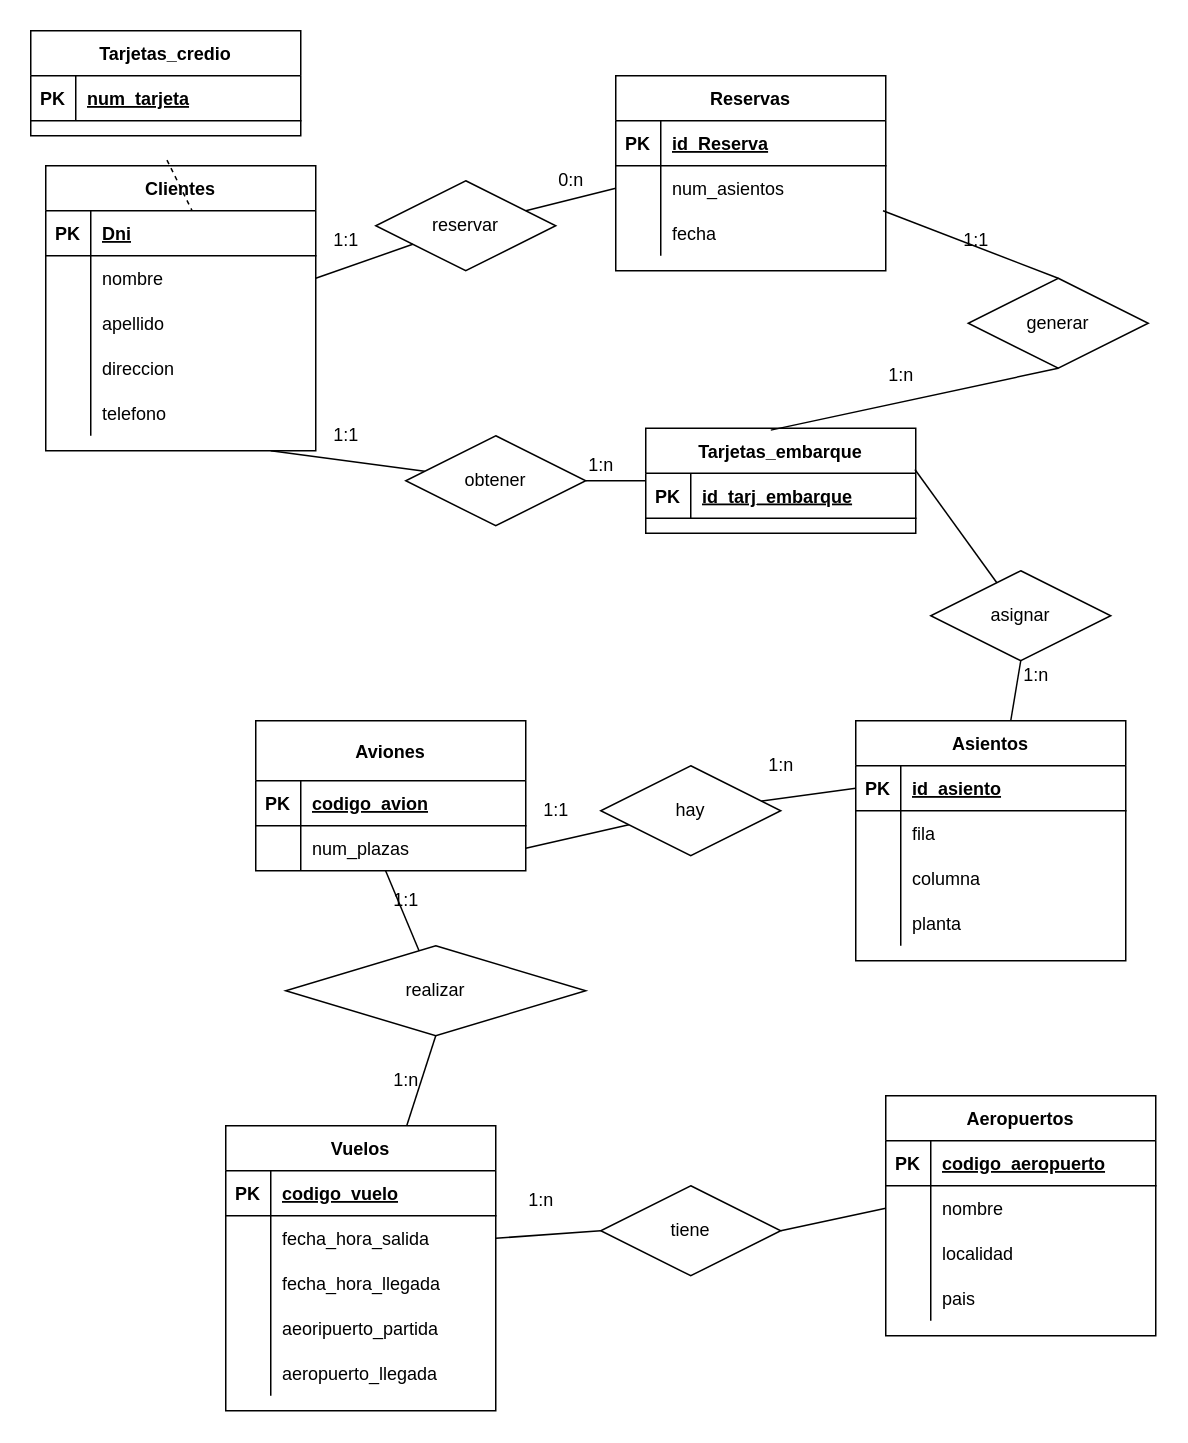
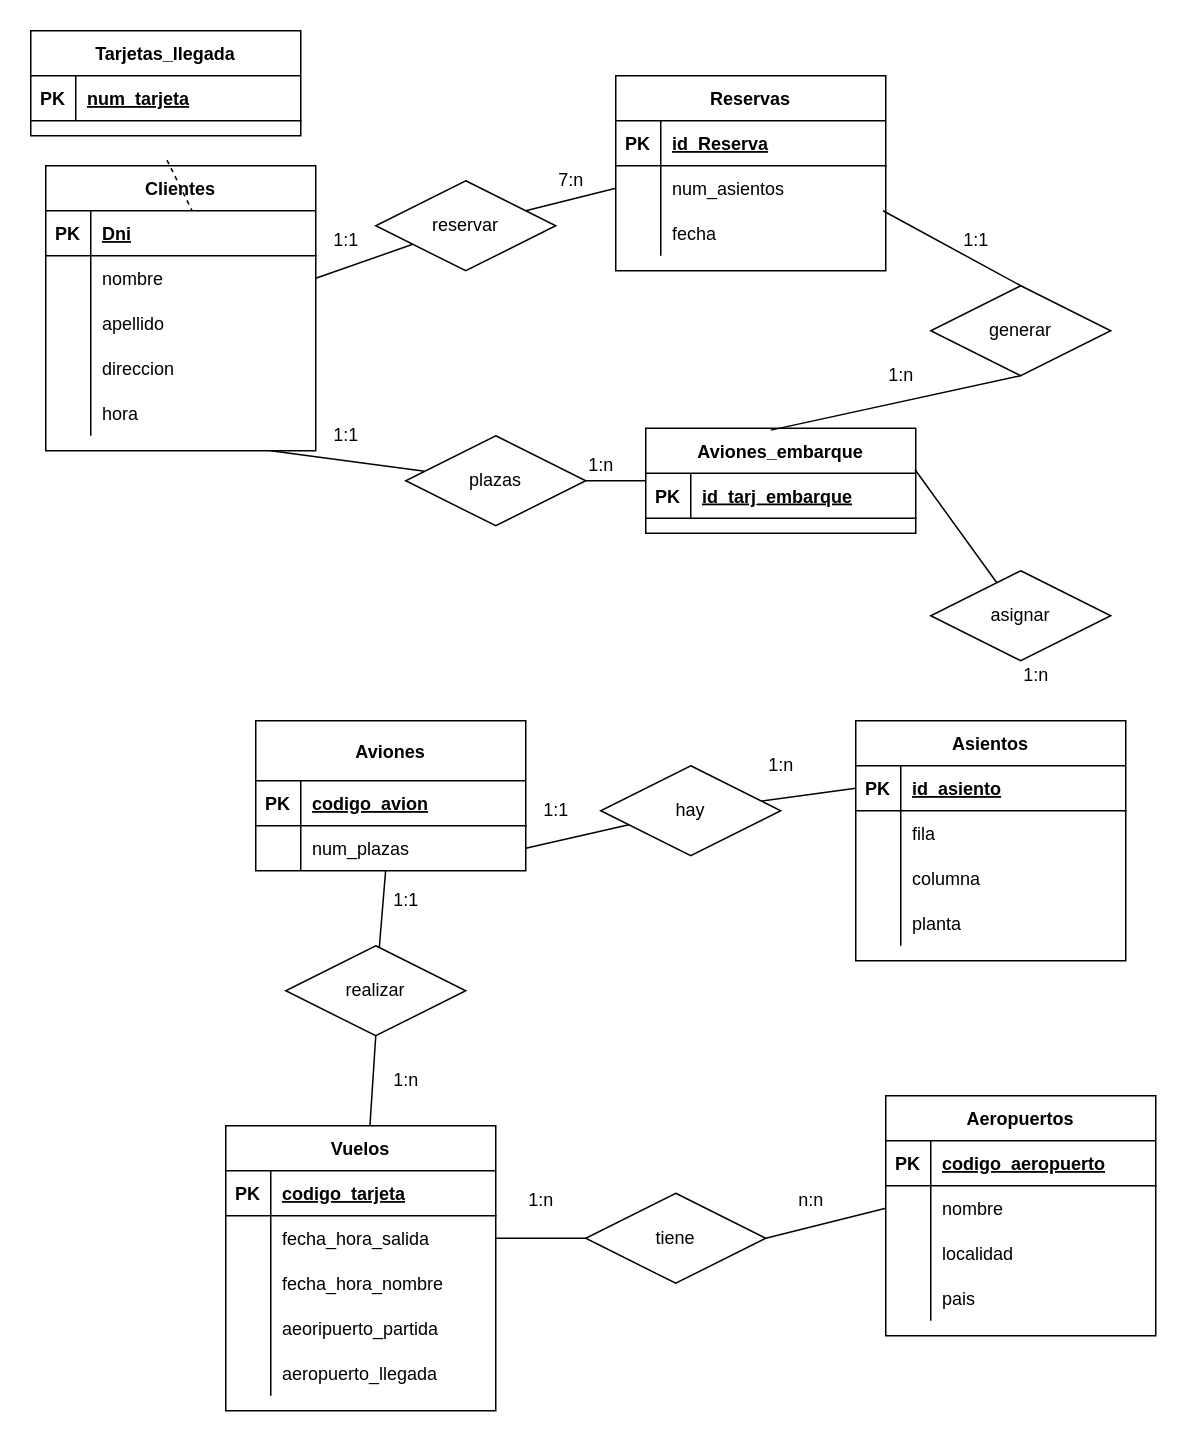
node "Tarjetas_credio": label "Tarjetas_credio" -> "Tarjetas_llegada"
node "0:n": label "0:n" -> "7:n"
node "generar": moved (1058, 323) -> (1021, 331)
node "telefono": label "telefono" -> "hora"
node "Tarjetas_embarque": label "Tarjetas_embarque" -> "Aviones_embarque"
node "obtener": label "obtener" -> "plazas"
edge "asignar" -- "Asientos": removed
node "realizar": size 300x90 -> 180x90
node "codigo_vuelo": label "codigo_vuelo" -> "codigo_tarjeta"
node "n:n": added
node "tiene": moved (691, 1231) -> (676, 1238)
node "fecha_hora_llegada": label "fecha_hora_llegada" -> "fecha_hora_nombre"
